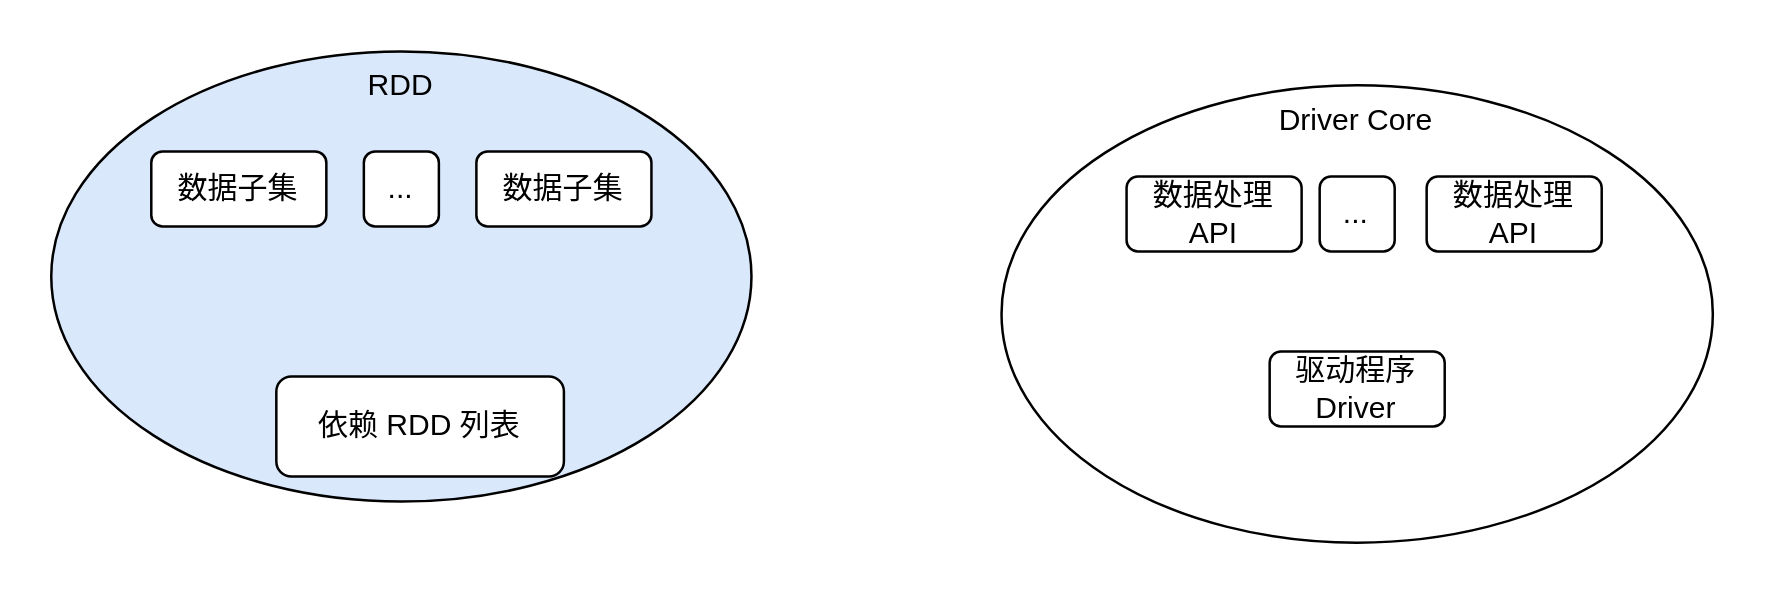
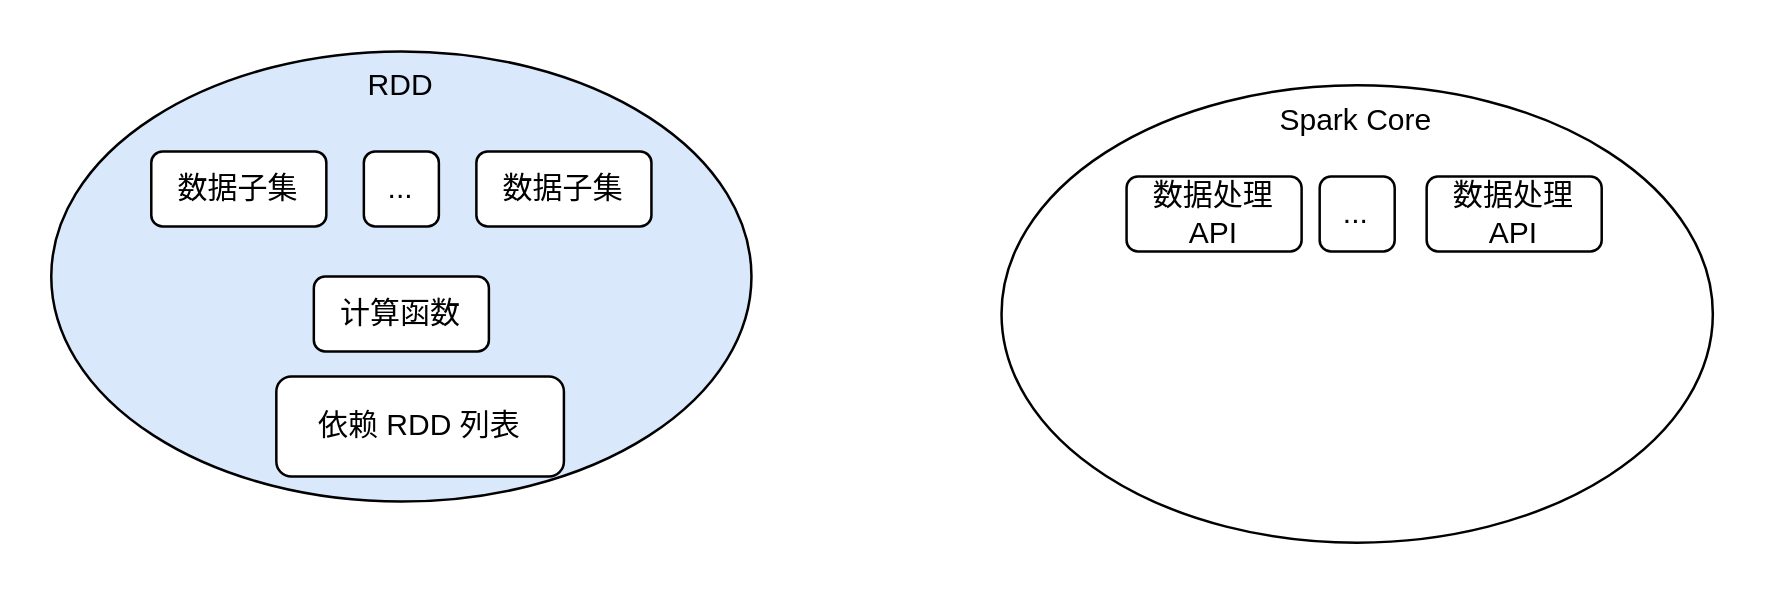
node "Driver Core": label "Driver Core" -> "Spark Core"
node "计算函数": added
node "驱动程序 Driver": removed
